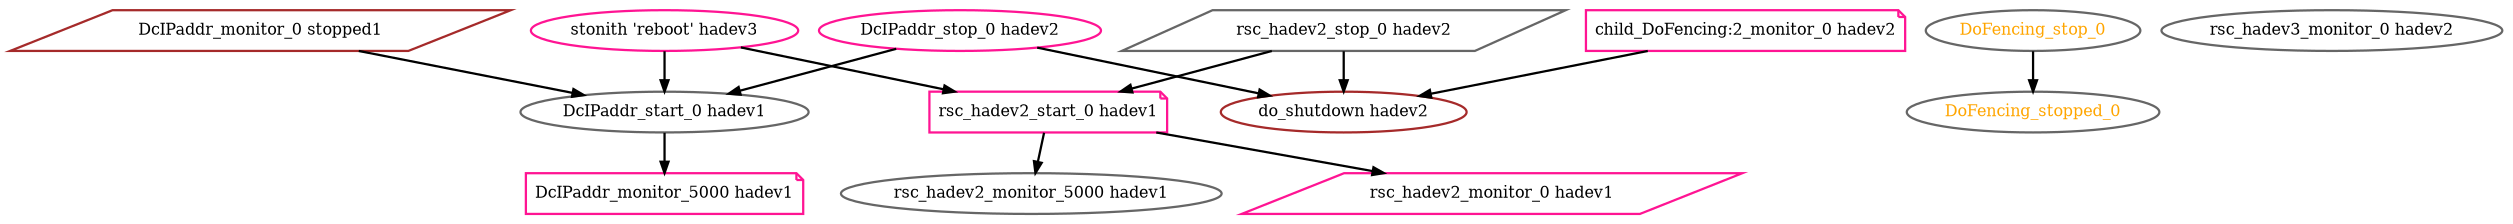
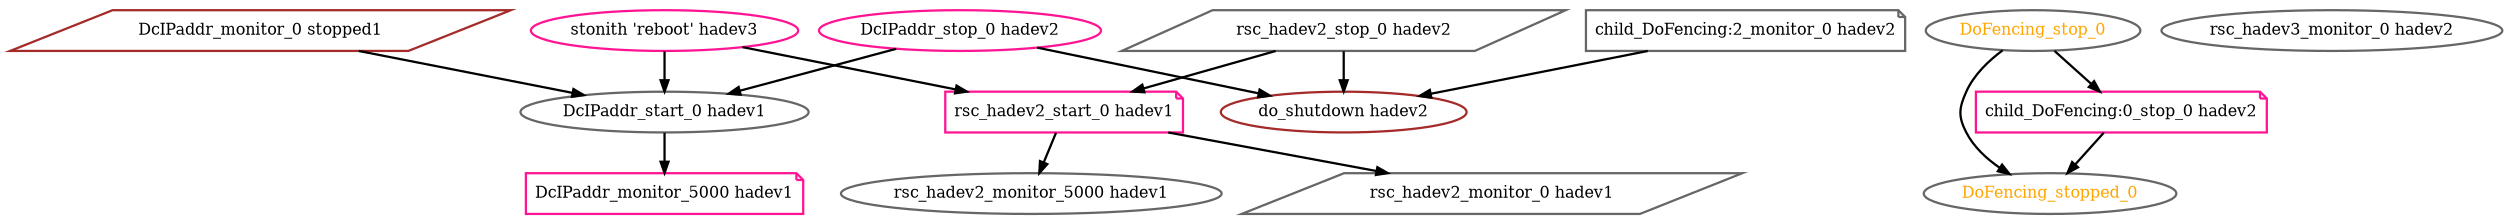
node "child_DoFencing:2_monitor_0 hadev2": color deeppink -> gray40
node "child_DoFencing:0_stop_0 hadev2": added
node "rsc_hadev2_monitor_0 hadev1": color deeppink -> gray40
